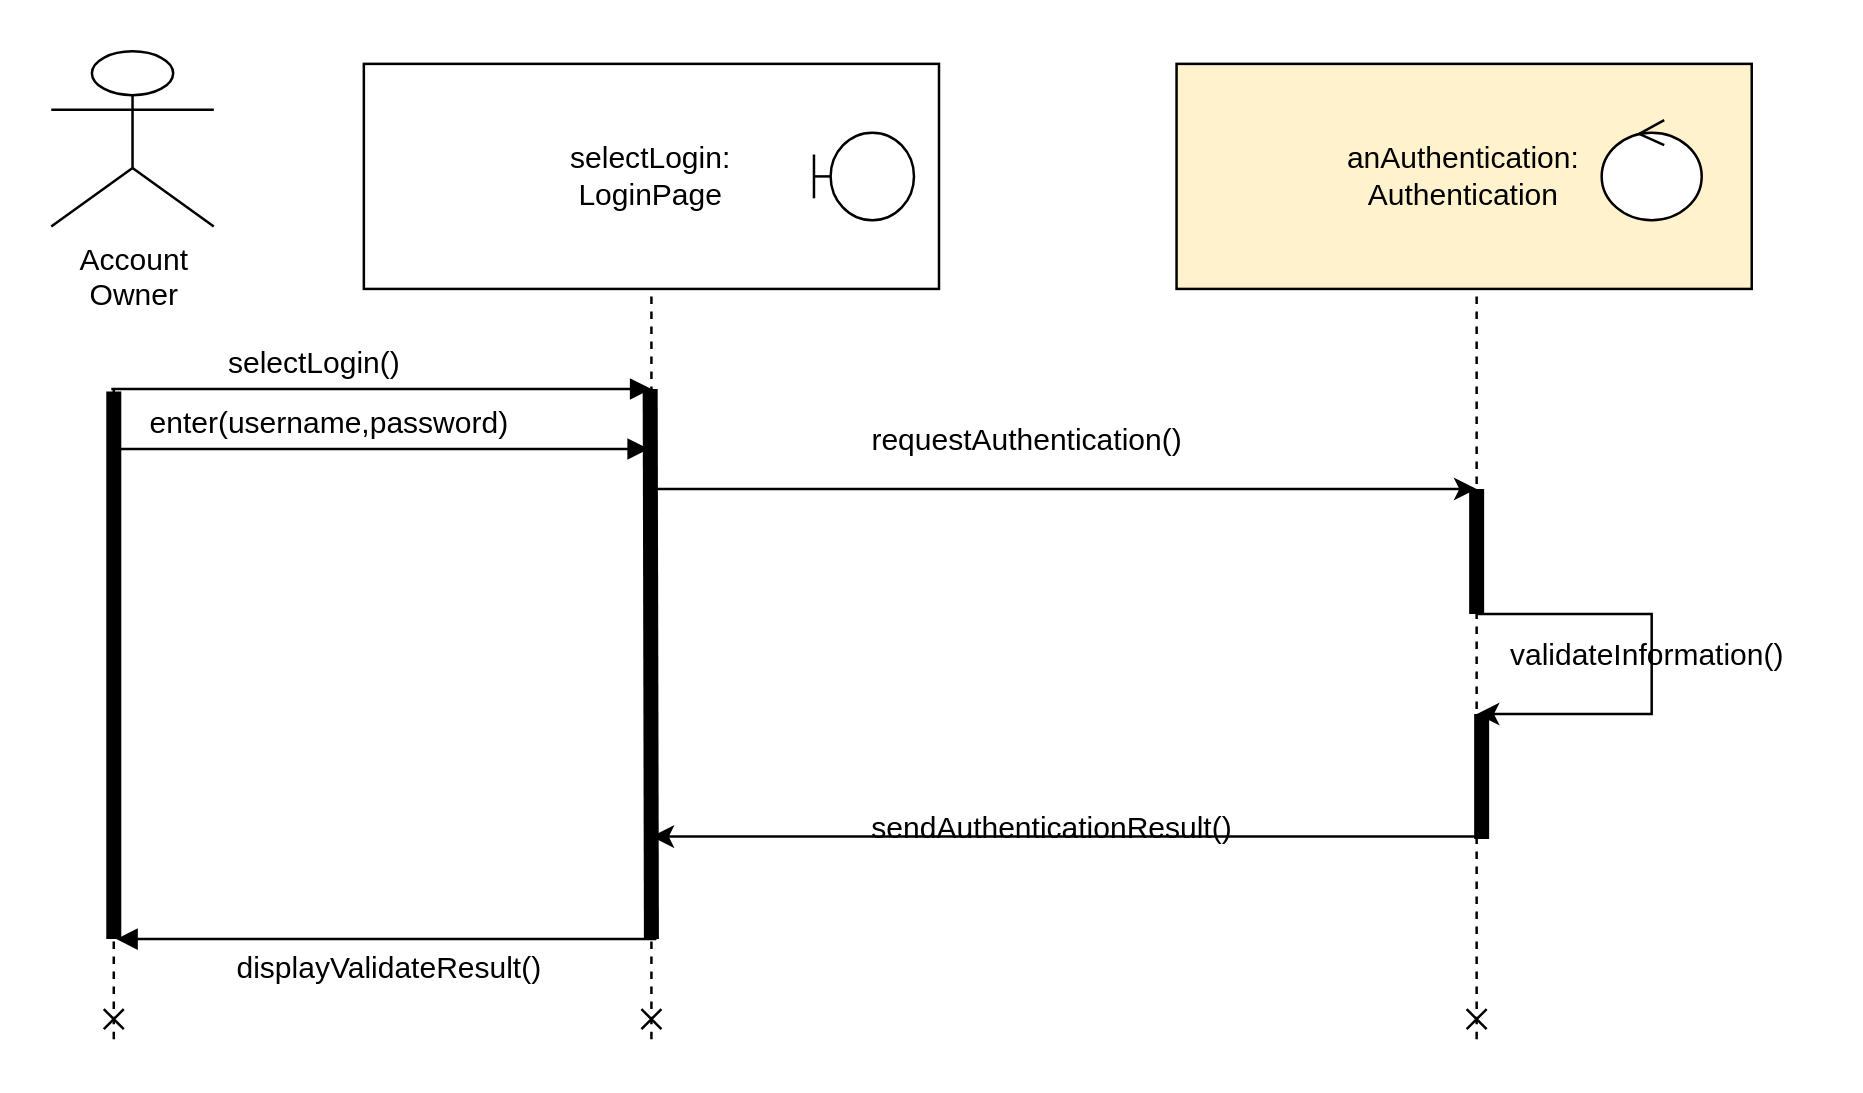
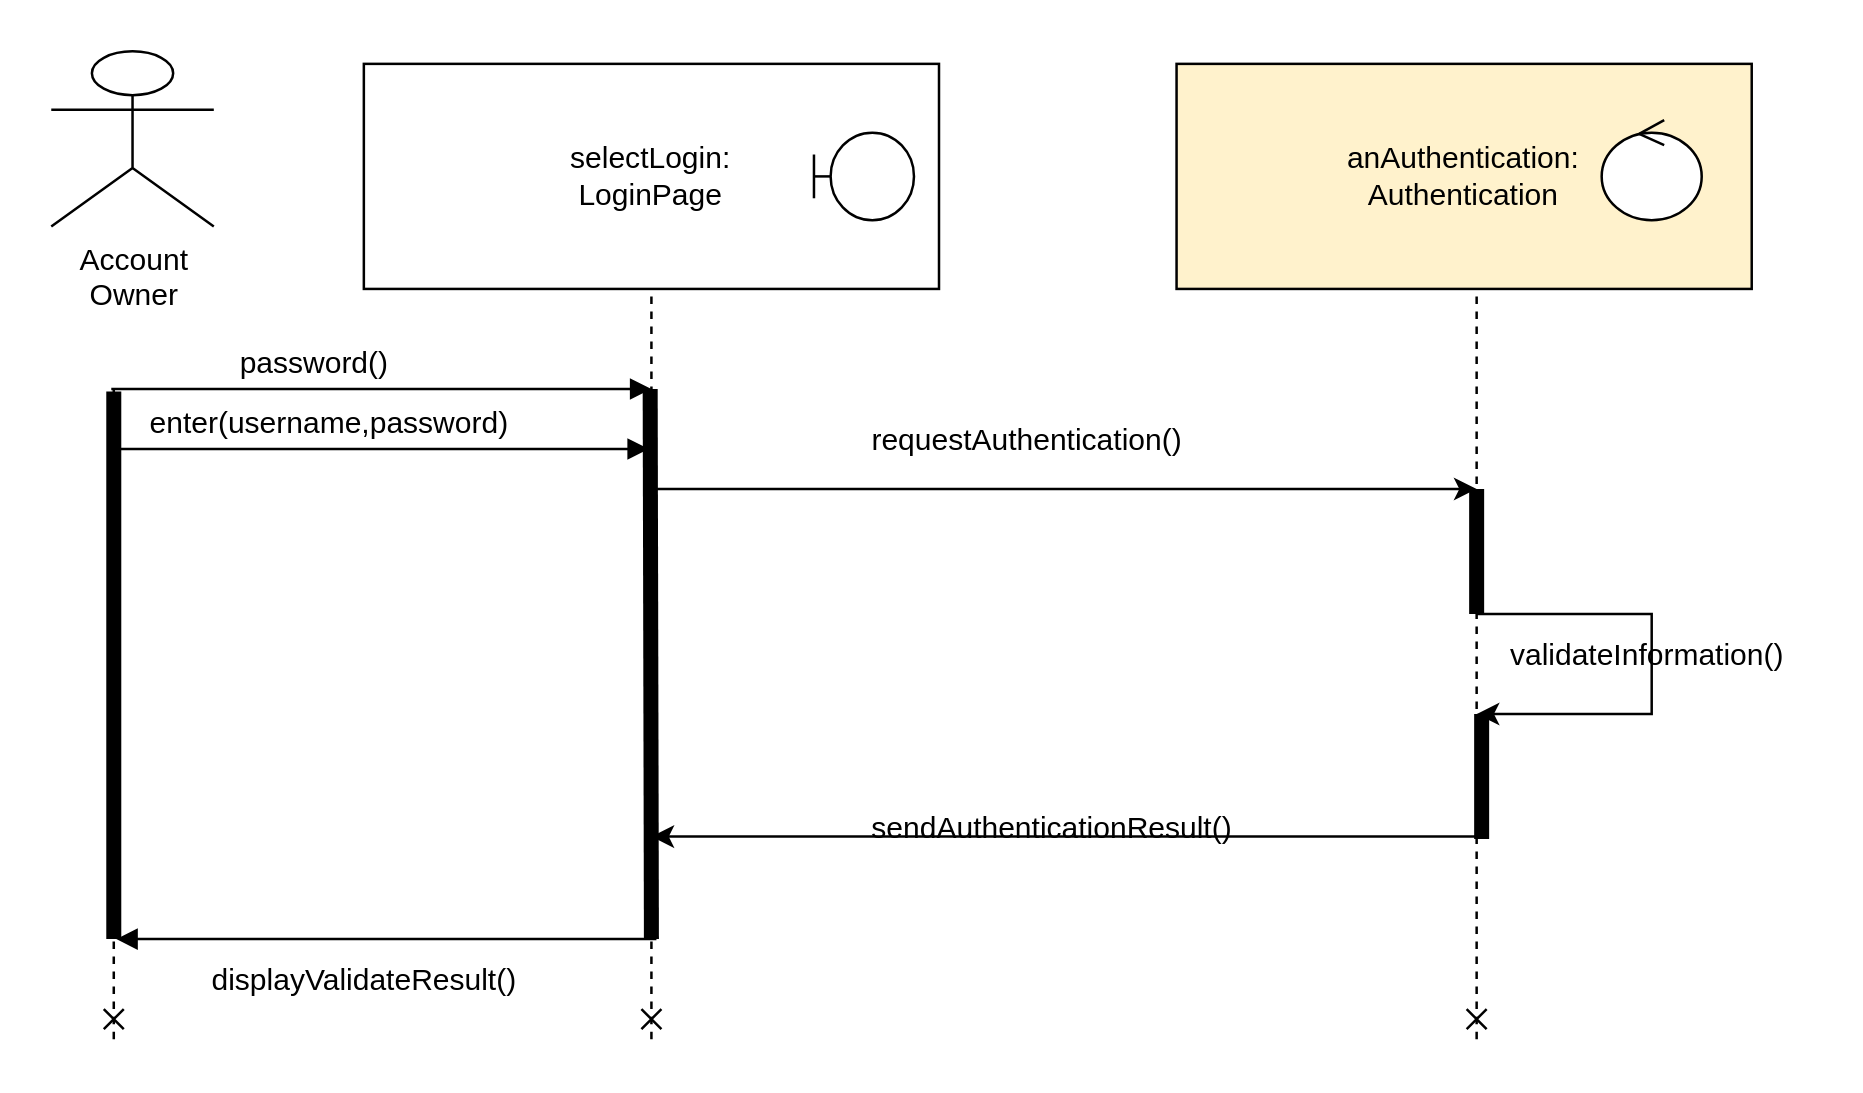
node "selectLogin()": label "selectLogin()" -> "password()"
node "displayValidateResult()": moved (389, 969) -> (364, 981)
